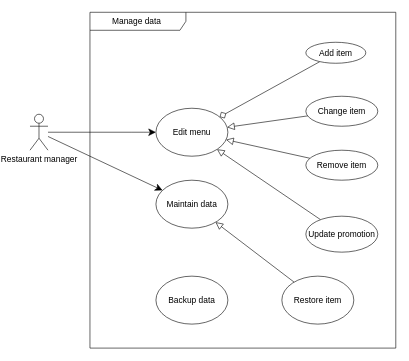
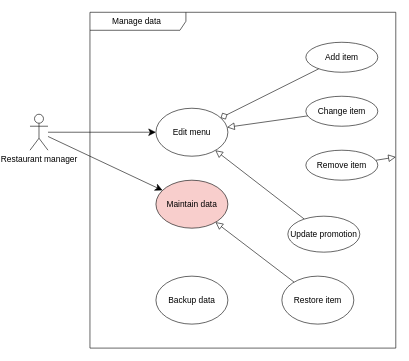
node "Add item": size 60x21 -> 72x30
edge "Remove item" -> "Edit menu": now "Remove item" -> "Manage data"
node "Maintain data": fillcolor #ffffff -> #f8cecc
node "Update promotion": moved (342, 234) -> (324, 234)
